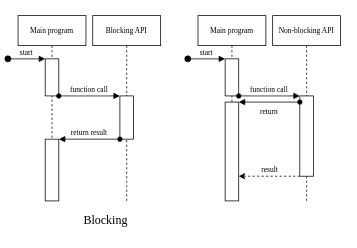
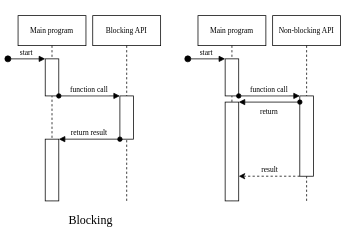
node "Blocking": moved (105, 219) -> (90, 219)
